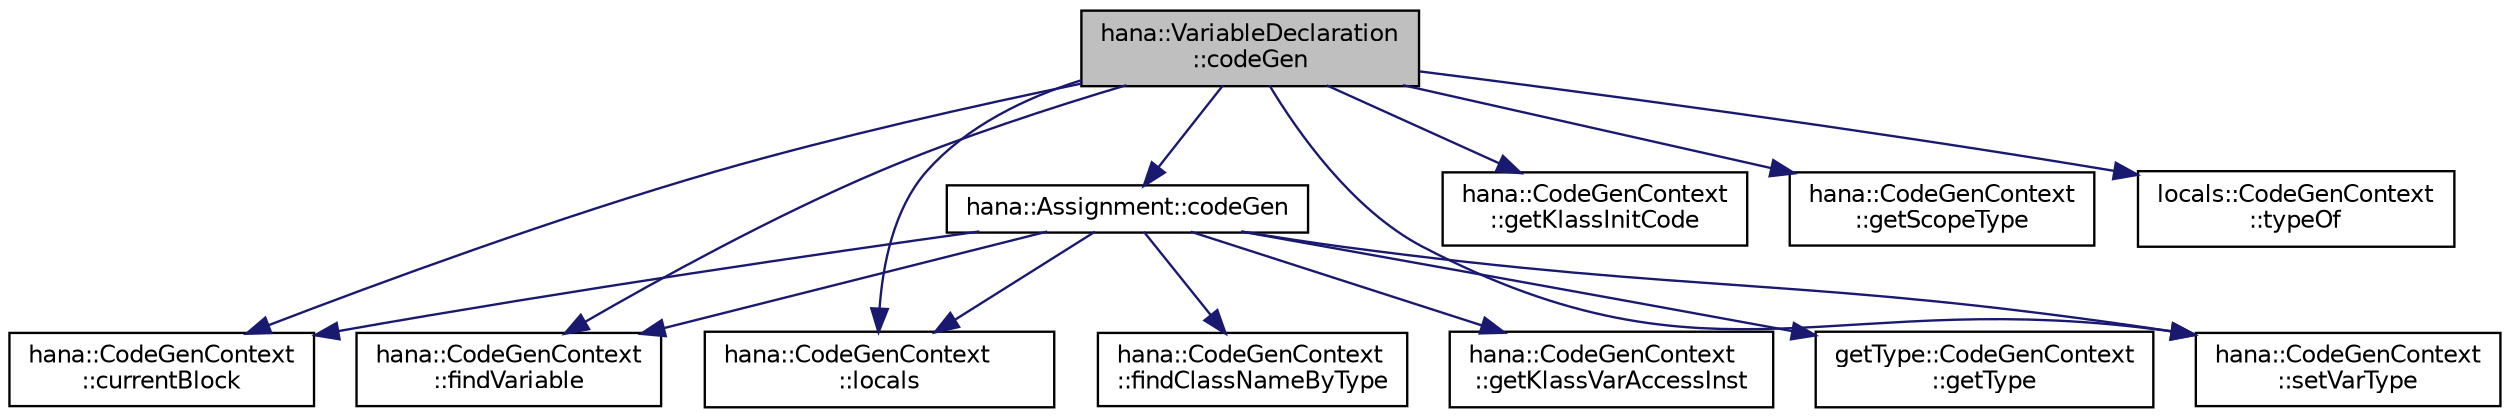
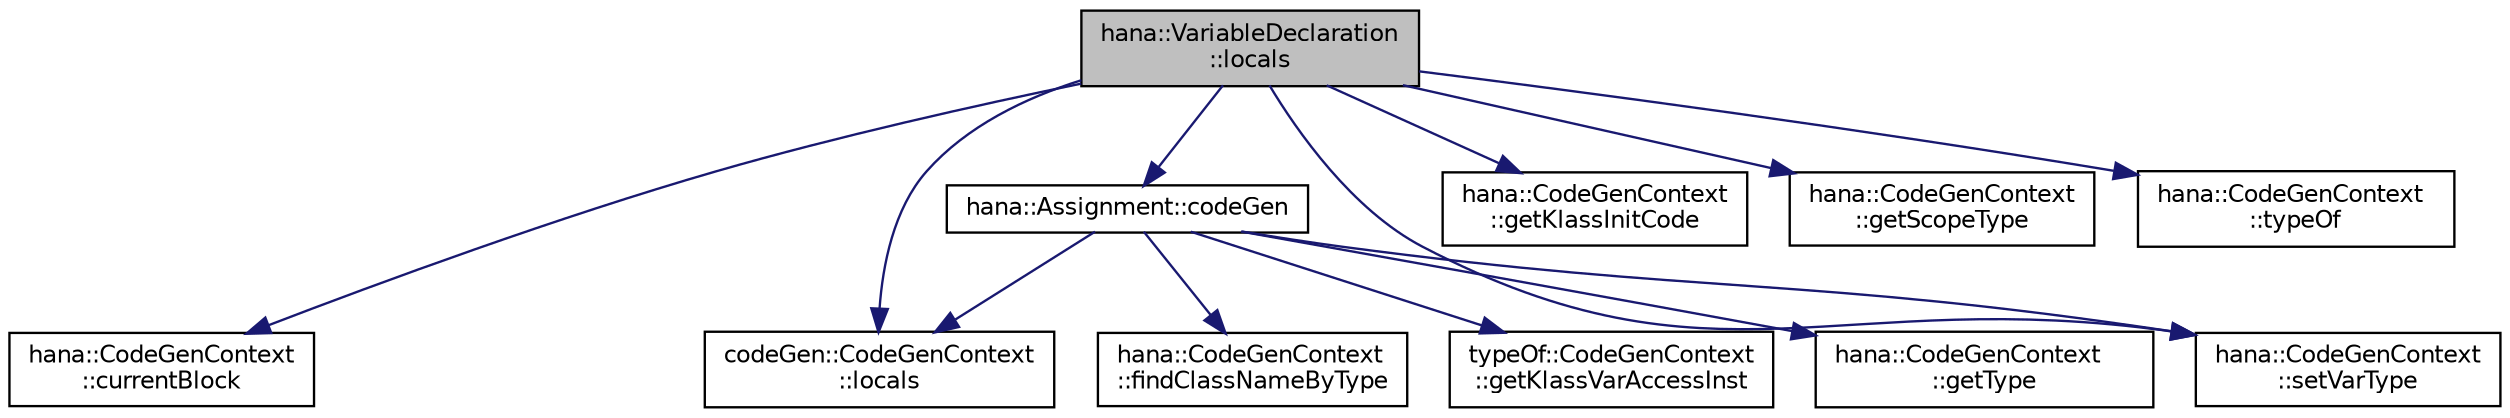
node "hana::VariableDeclaration ::codeGen": label "hana::VariableDeclaration ::codeGen" -> "hana::VariableDeclaration ::locals"
node "locals::CodeGenContext ::typeOf": label "locals::CodeGenContext ::typeOf" -> "hana::CodeGenContext ::typeOf"
edge "hana::Assignment::codeGen" -> "hana::CodeGenContext ::currentBlock": removed
node "hana::CodeGenContext ::findVariable": removed
node "hana::CodeGenContext ::locals": label "hana::CodeGenContext ::locals" -> "codeGen::CodeGenContext ::locals"
node "hana::CodeGenContext ::getKlassVarAccessInst": label "hana::CodeGenContext ::getKlassVarAccessInst" -> "typeOf::CodeGenContext ::getKlassVarAccessInst"
node "getType::CodeGenContext ::getType": label "getType::CodeGenContext ::getType" -> "hana::CodeGenContext ::getType"
